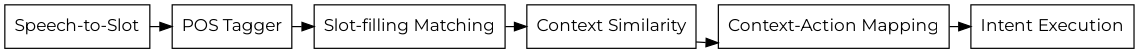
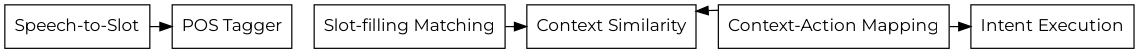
edge "POS Tagger" -> "Slot-filling Matching": removed
edge "Context Similarity" -> "Context-Action Mapping": reversed
